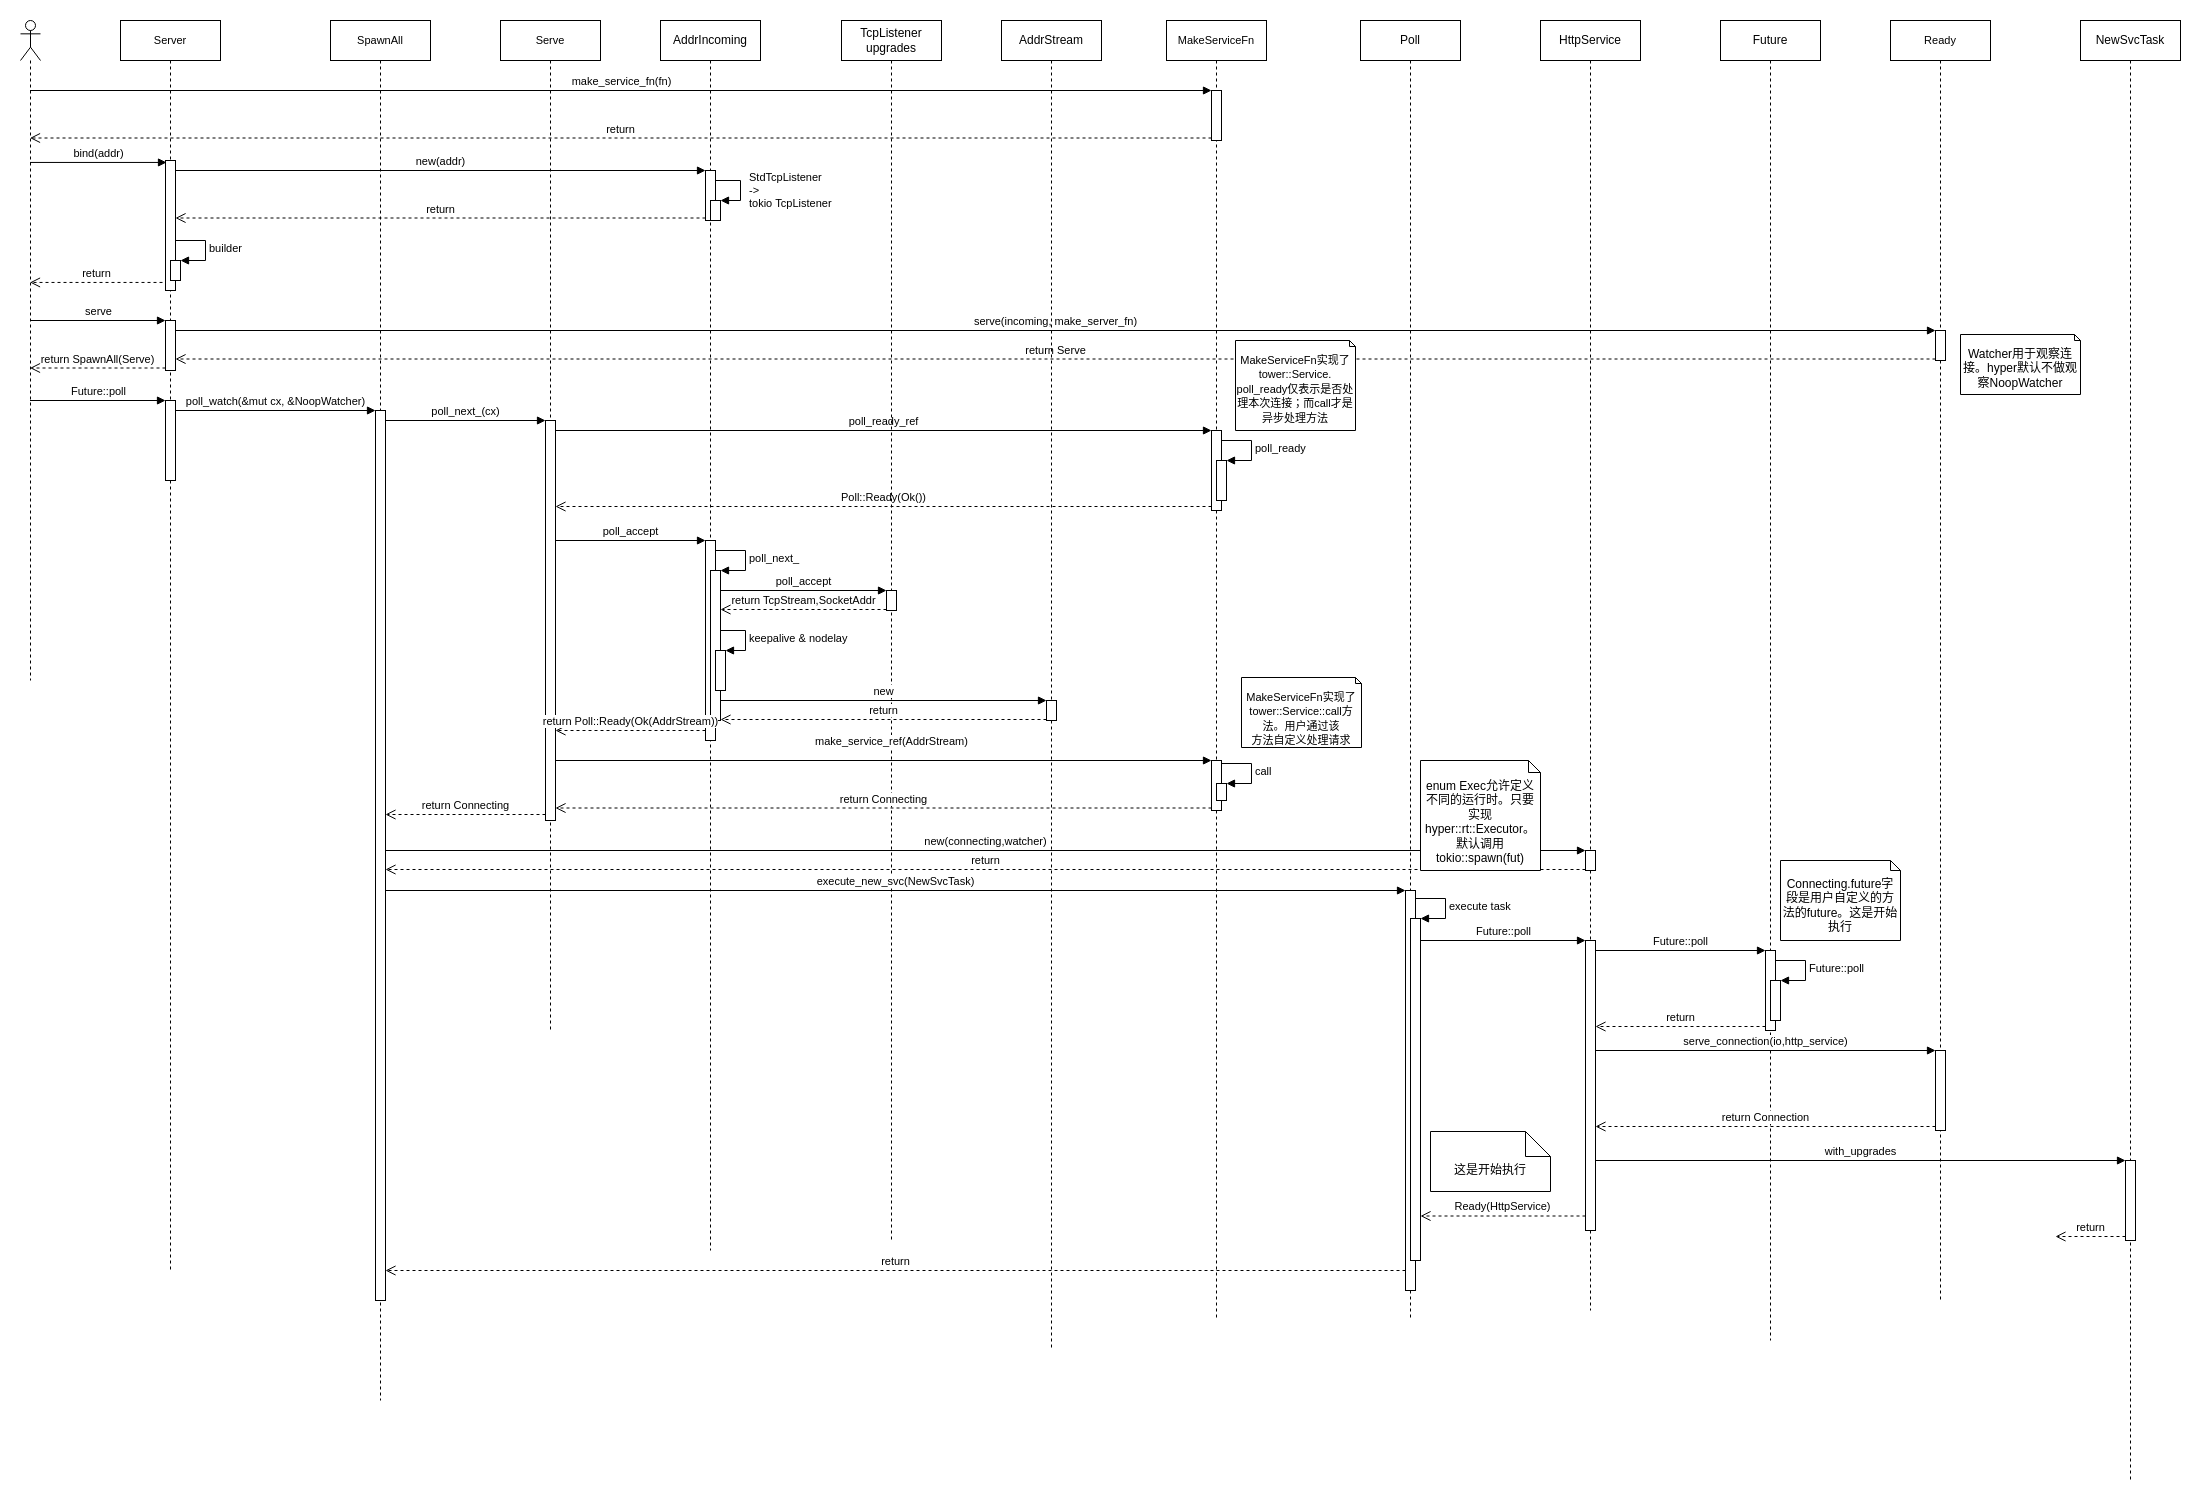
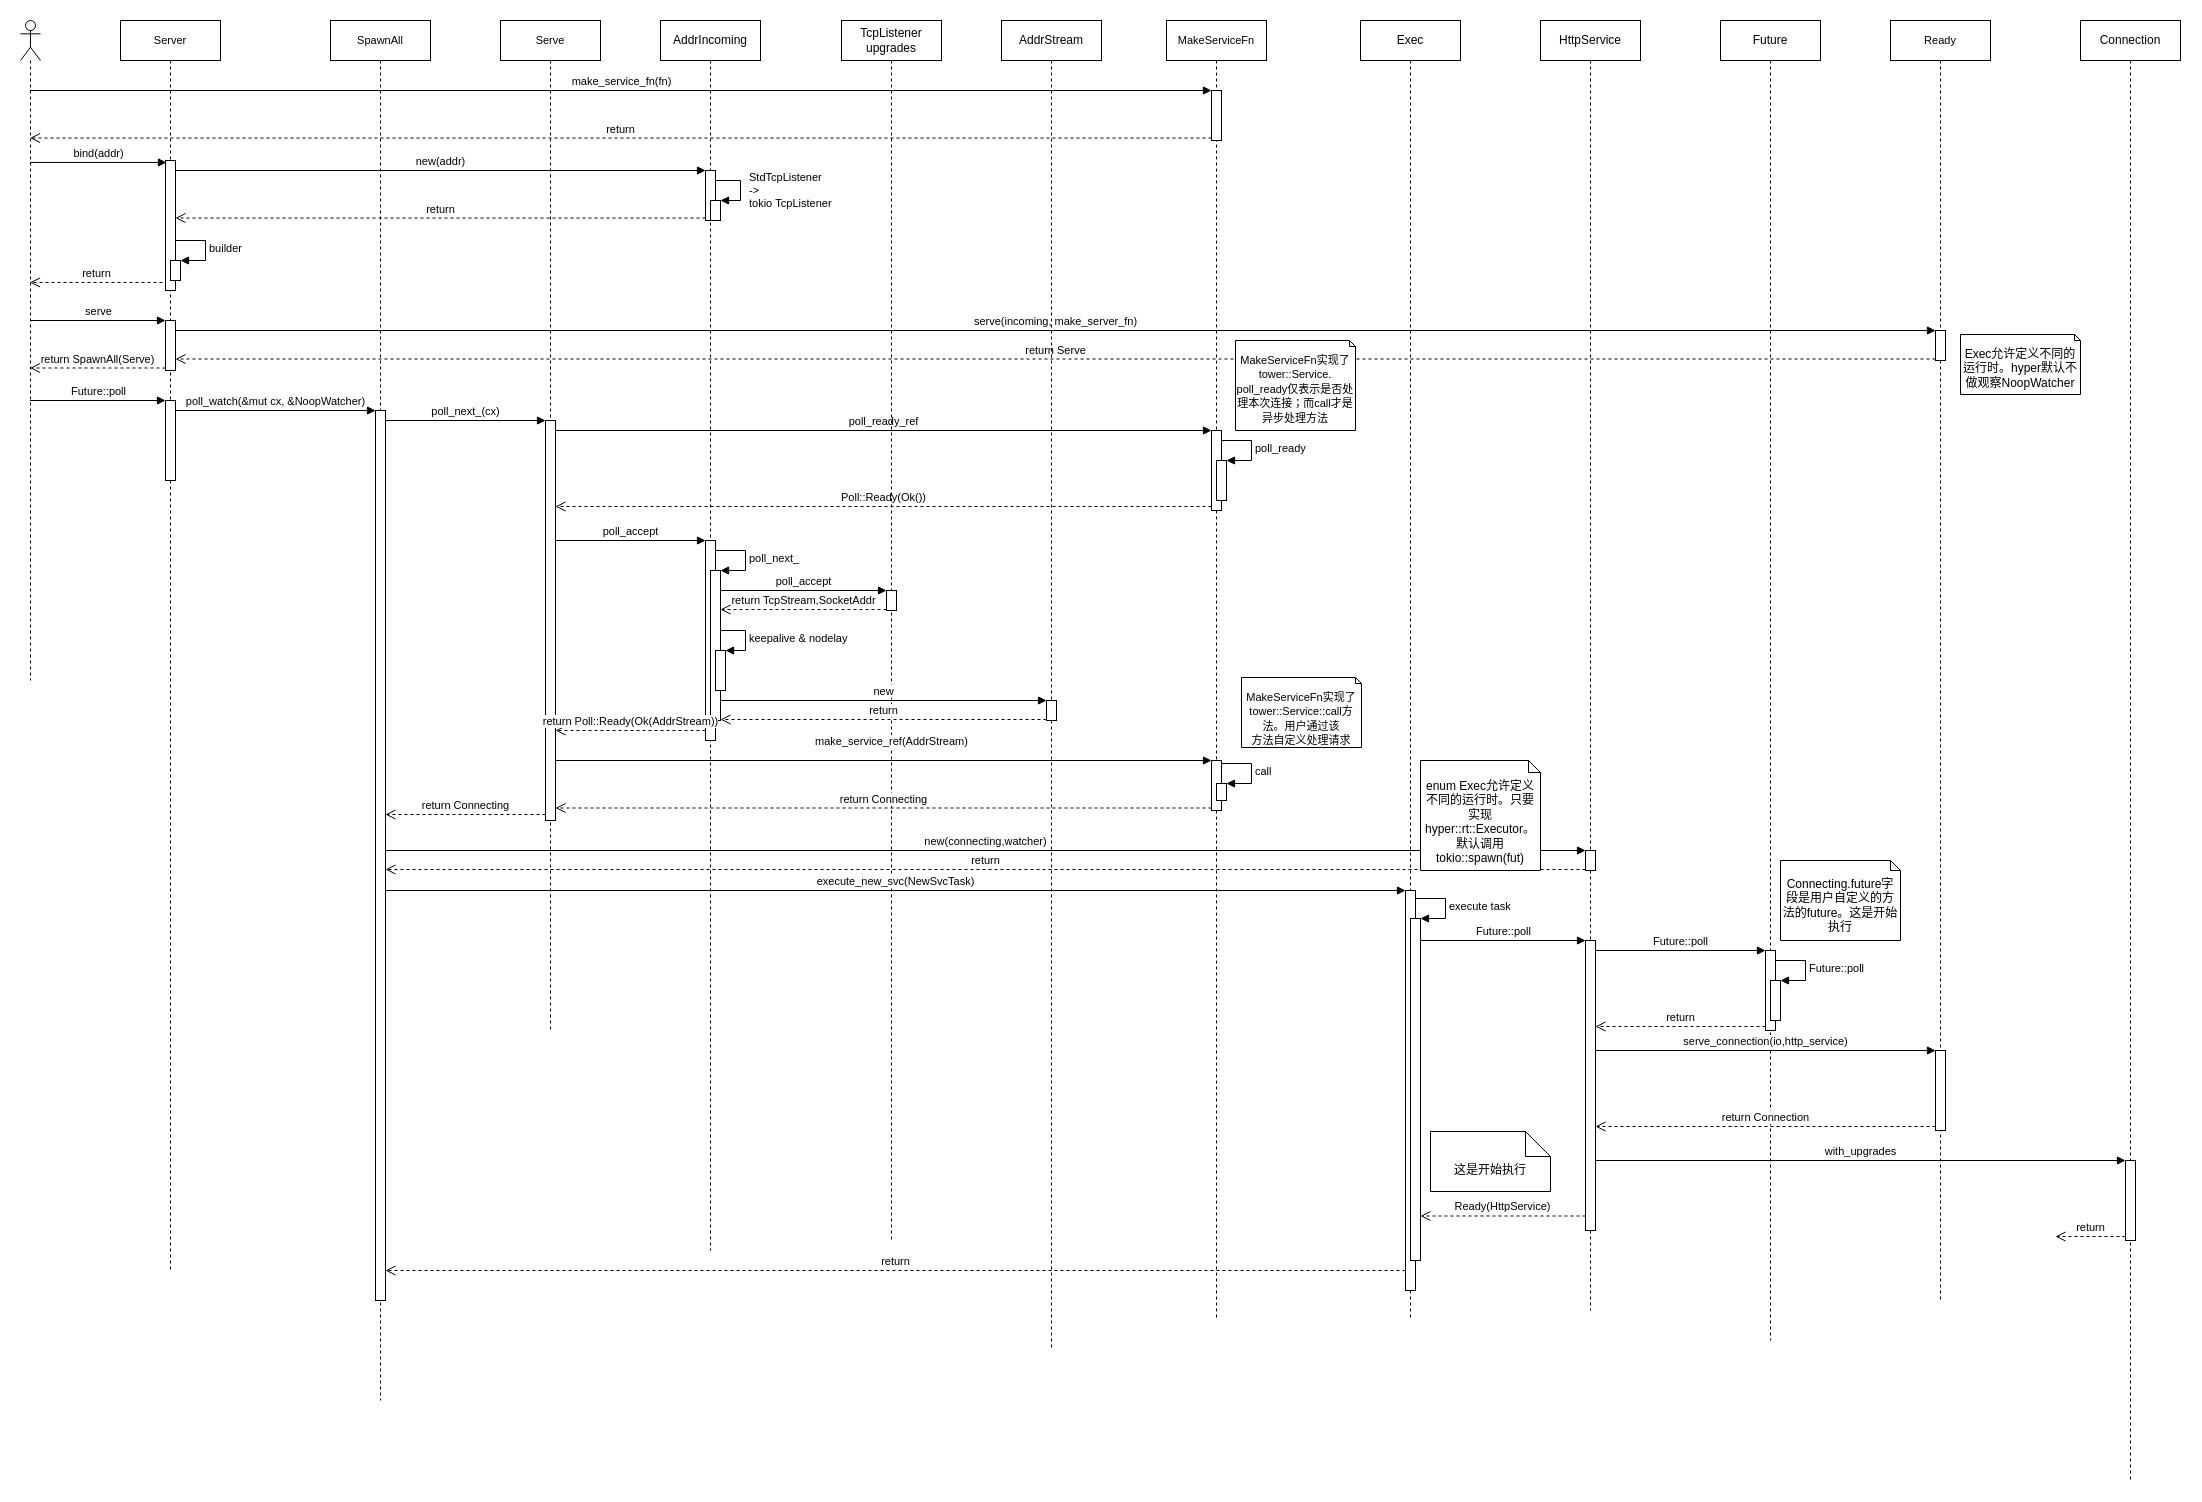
node "Poll": label "Poll" -> "Exec"
node "NewSvcTask": label "NewSvcTask" -> "Connection"
node "Watcher用于观察连接。hyper默认不做观察NoopWatcher": label "Watcher用于观察连接。hyper默认不做观察NoopWatcher" -> "Exec允许定义不同的运行时。hyper默认不做观察NoopWatcher"
